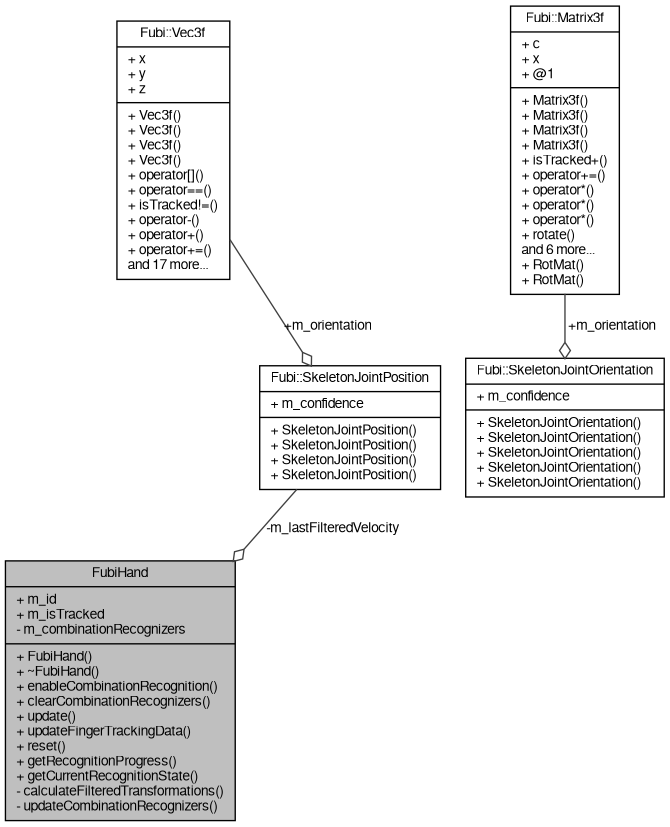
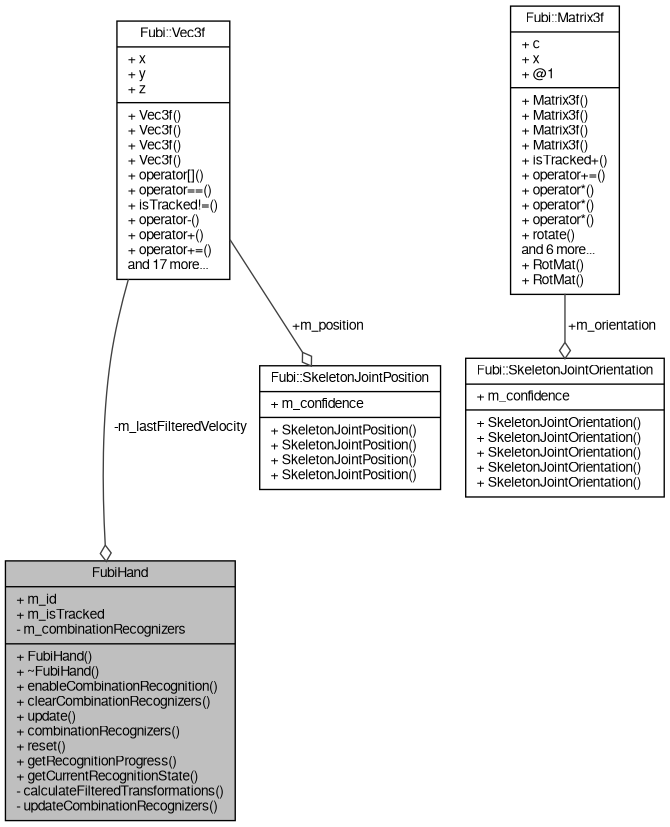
edge "Fubi::Vec3f" -> "Fubi::SkeletonJointPosition": label " +m_orientation" -> " +m_position"
edge "Fubi::SkeletonJointPosition" -> "FubiHand": now "Fubi::Vec3f" -> "FubiHand"
node "FubiHand": text "+ updateFingerTrackingData()" -> "+ combinationRecognizers()"
